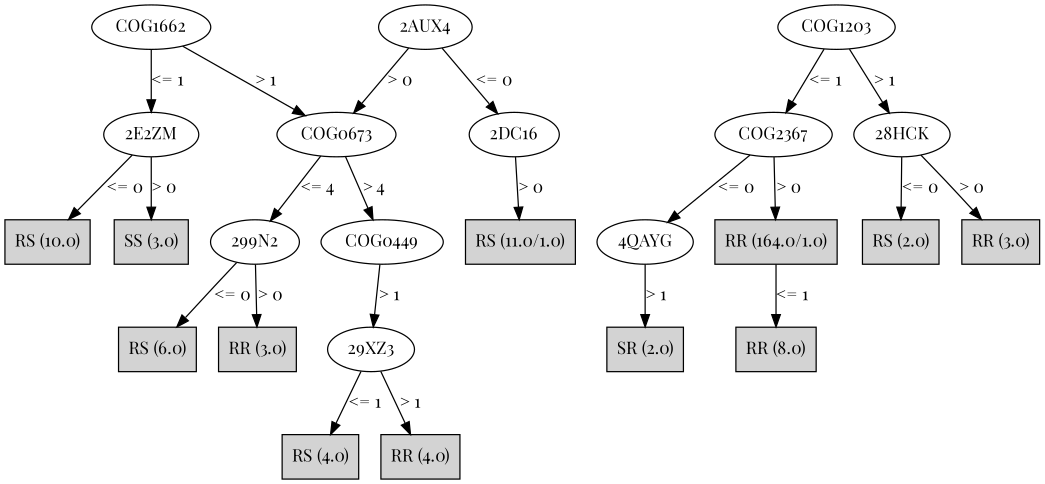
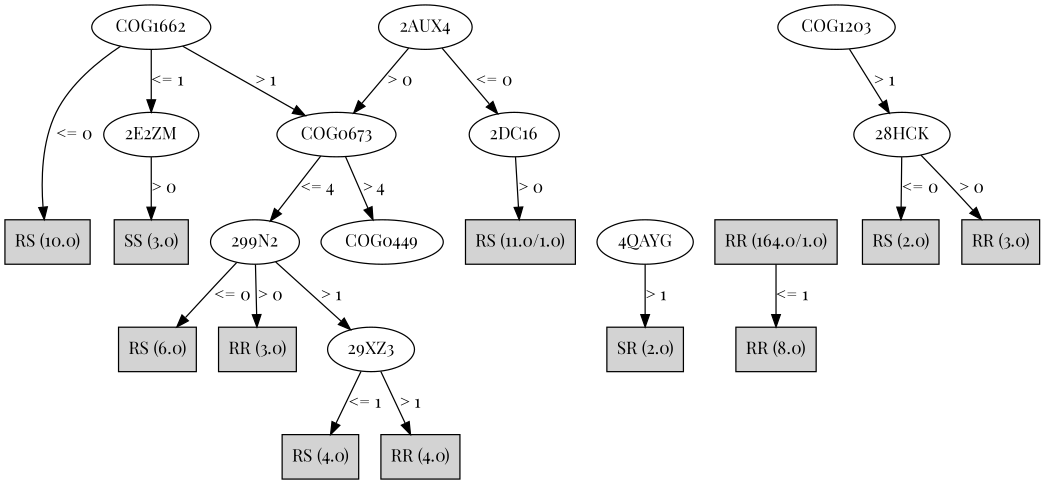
node "COG2367": removed
edge "2E2ZM" -> "RS (10.0)": now "COG1662" -> "RS (10.0)"
edge "COG0449" -> "29XZ3": now "299N2" -> "29XZ3"
